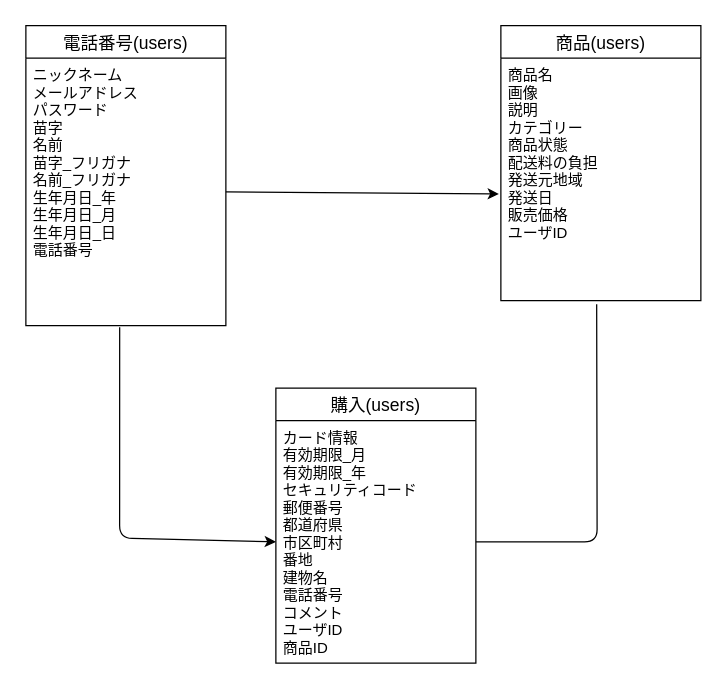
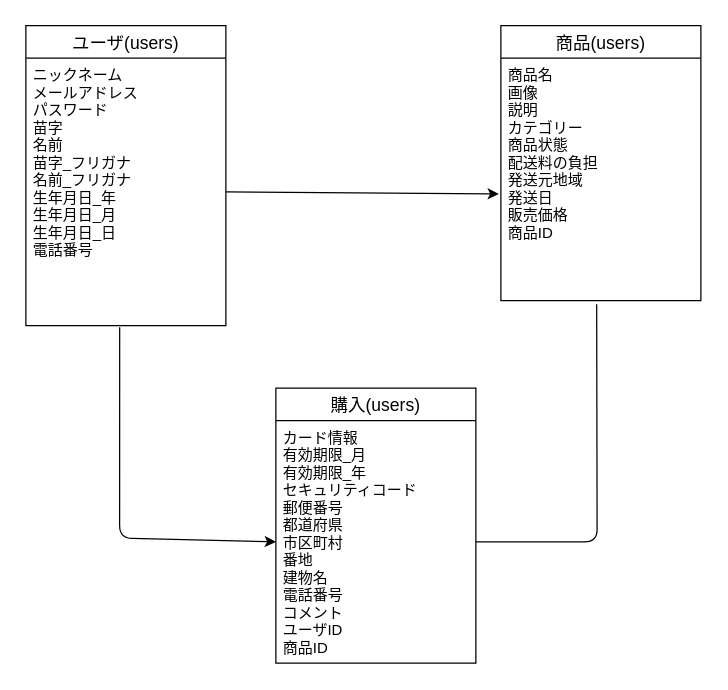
node "電話番号(users)": label "電話番号(users)" -> "ユーザ(users)"
node "商品名 画像 説明 カテゴリー 商品状態 配送料の負担 発送元地域 発送日 販売価格 ユーザID": label "商品名 画像 説明 カテゴリー 商品状態 配送料の負担 発送元地域 発送日 販売価格 ユーザID" -> "商品名 画像 説明 カテゴリー 商品状態 配送料の負担 発送元地域 発送日 販売価格 商品ID"
